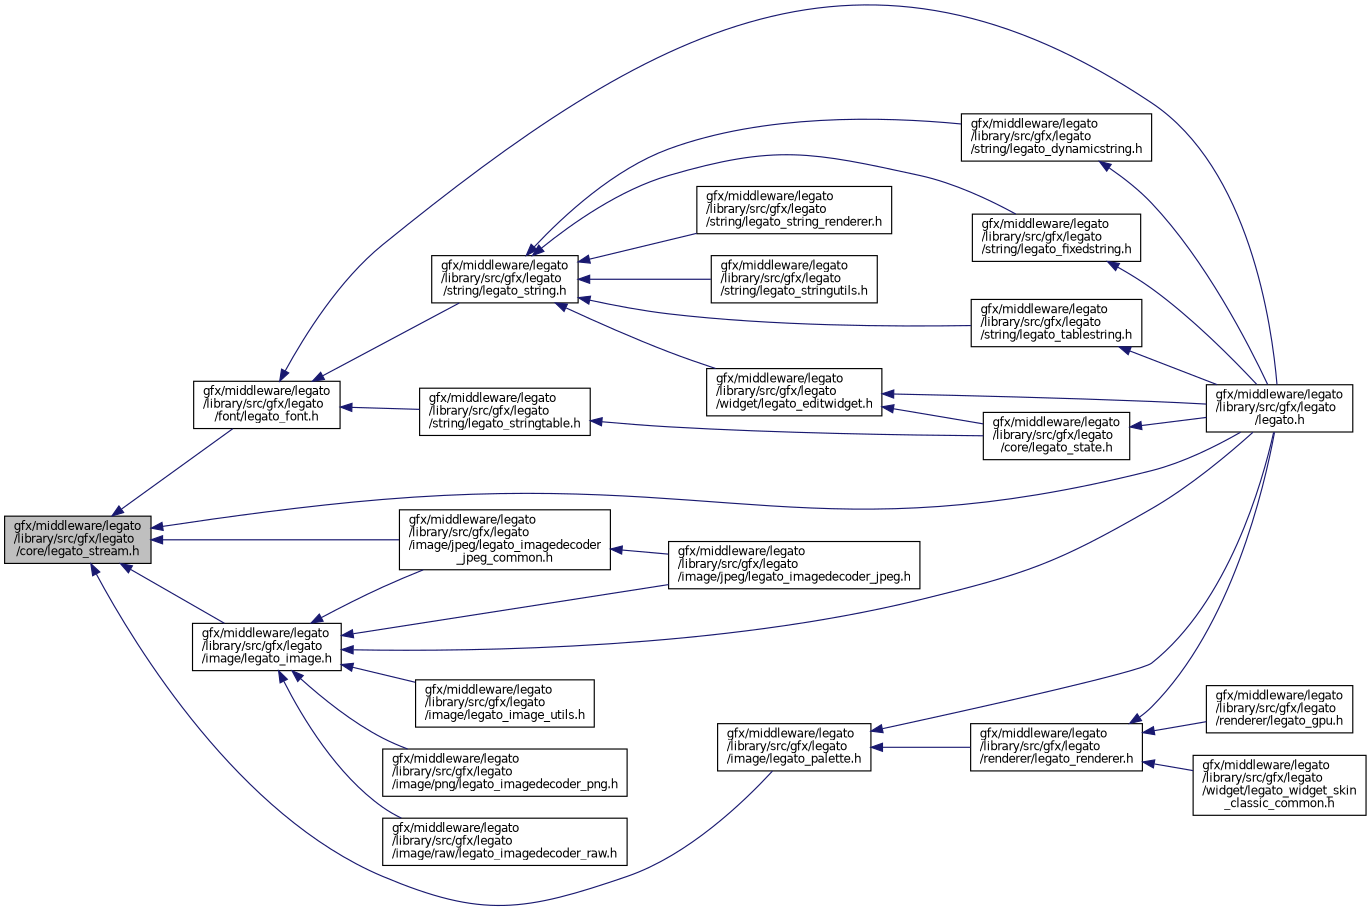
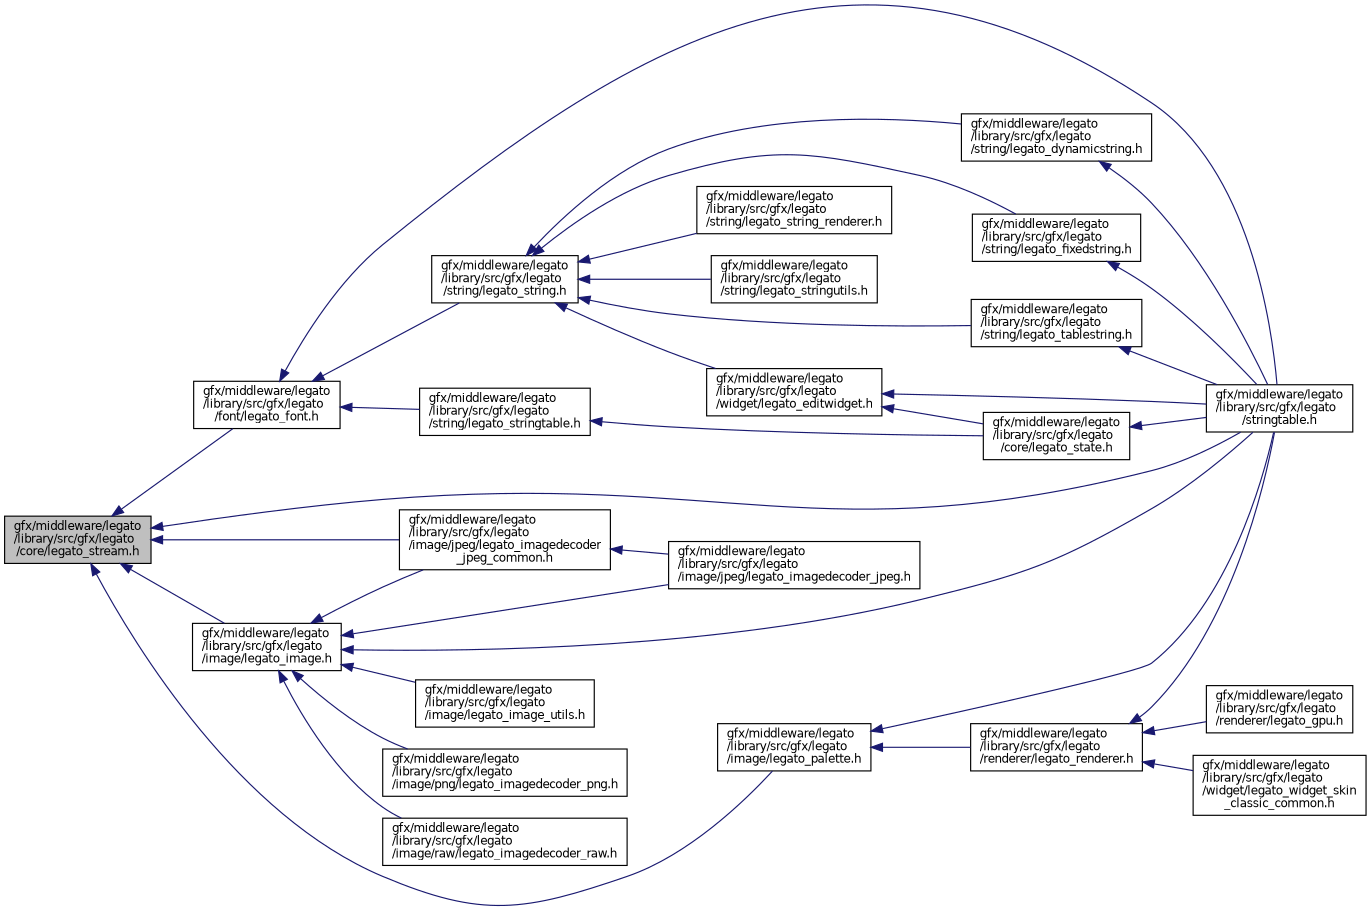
node "gfx/middleware/legato /library/src/gfx/legato /legato.h": label "gfx/middleware/legato /library/src/gfx/legato /legato.h" -> "gfx/middleware/legato /library/src/gfx/legato /stringtable.h"
